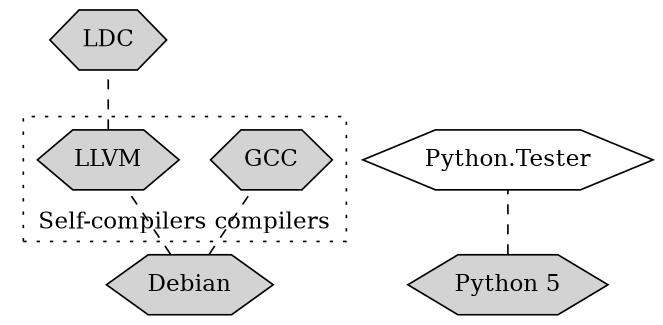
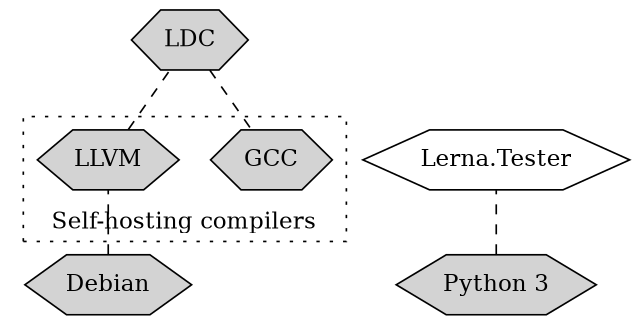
node "Python.Tester": label "Python.Tester" -> "Lerna.Tester"
cluster "Self-compilers compilers": label "Self-compilers compilers" -> "Self-hosting compilers"
edge "GCC" -- "Debian": now "GCC" -- "LDC"
node "Python 5": label "Python 5" -> "Python 3"
